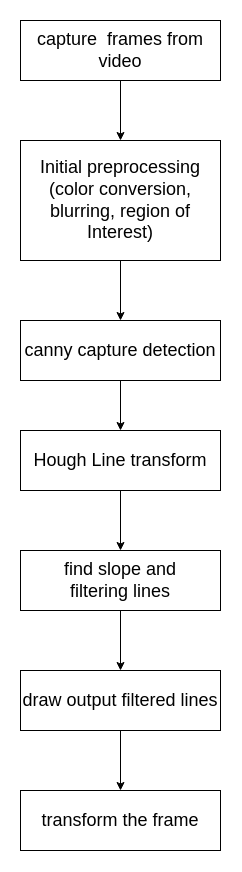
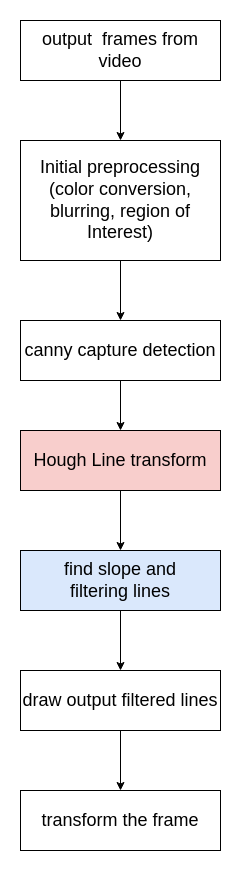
node "capture frames from video": label "capture frames from video" -> "output frames from video"
node "Hough Line transform": fillcolor #ffffff -> #f8cecc
node "find slope and filtering lines": fillcolor #ffffff -> #dae8fc
